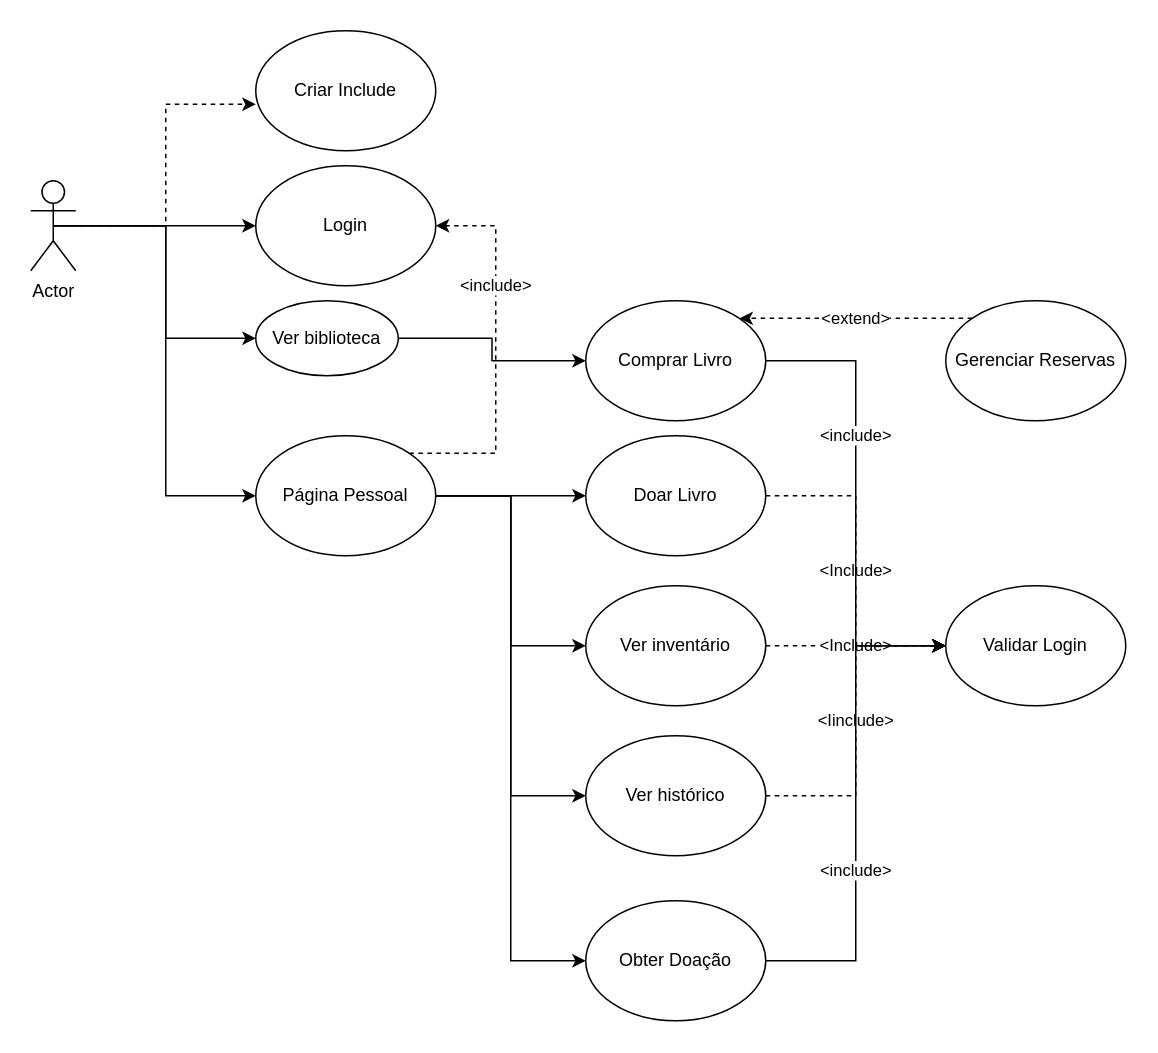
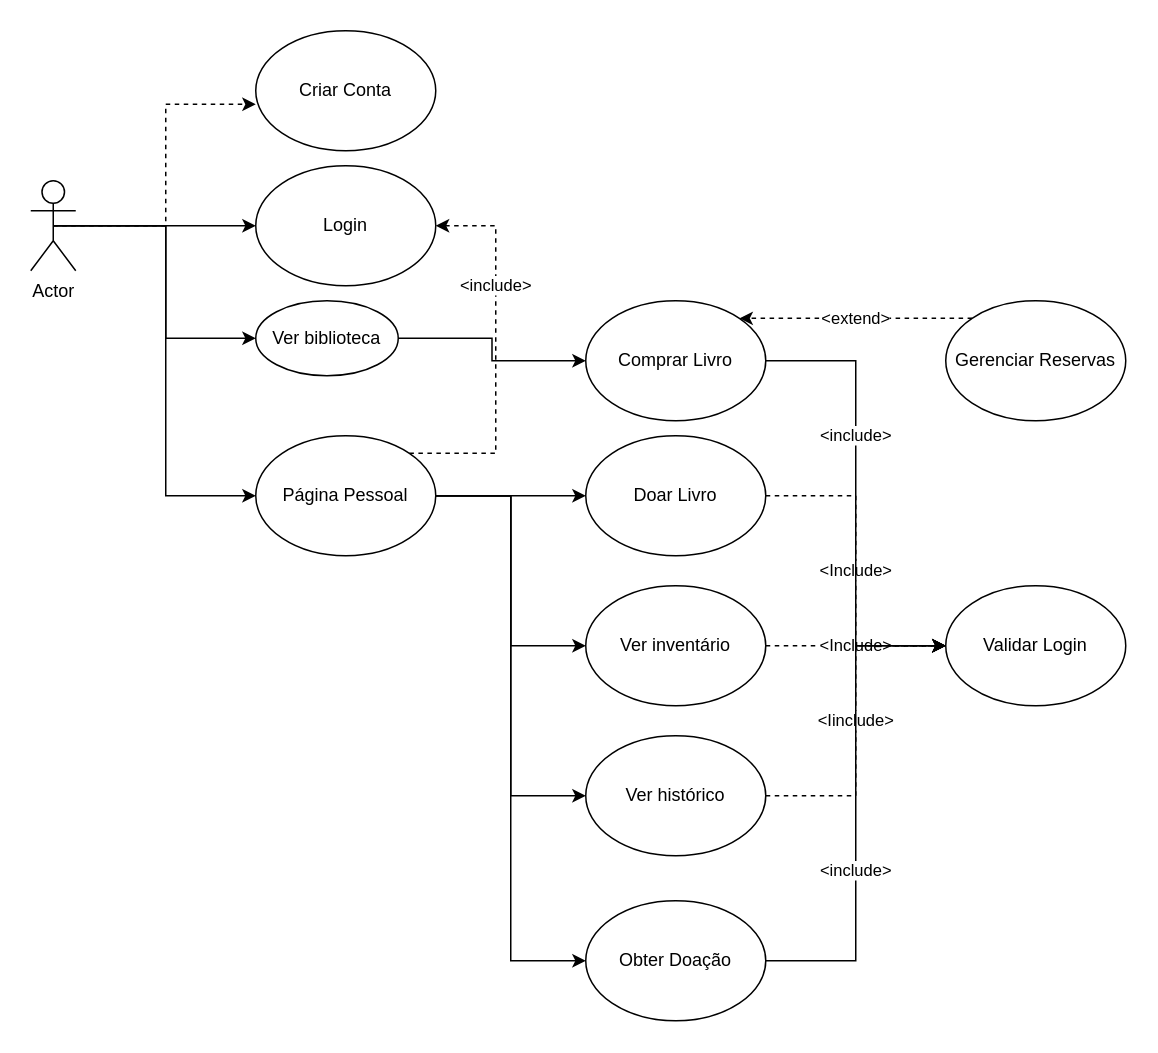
node "Criar Include": label "Criar Include" -> "Criar Conta"
